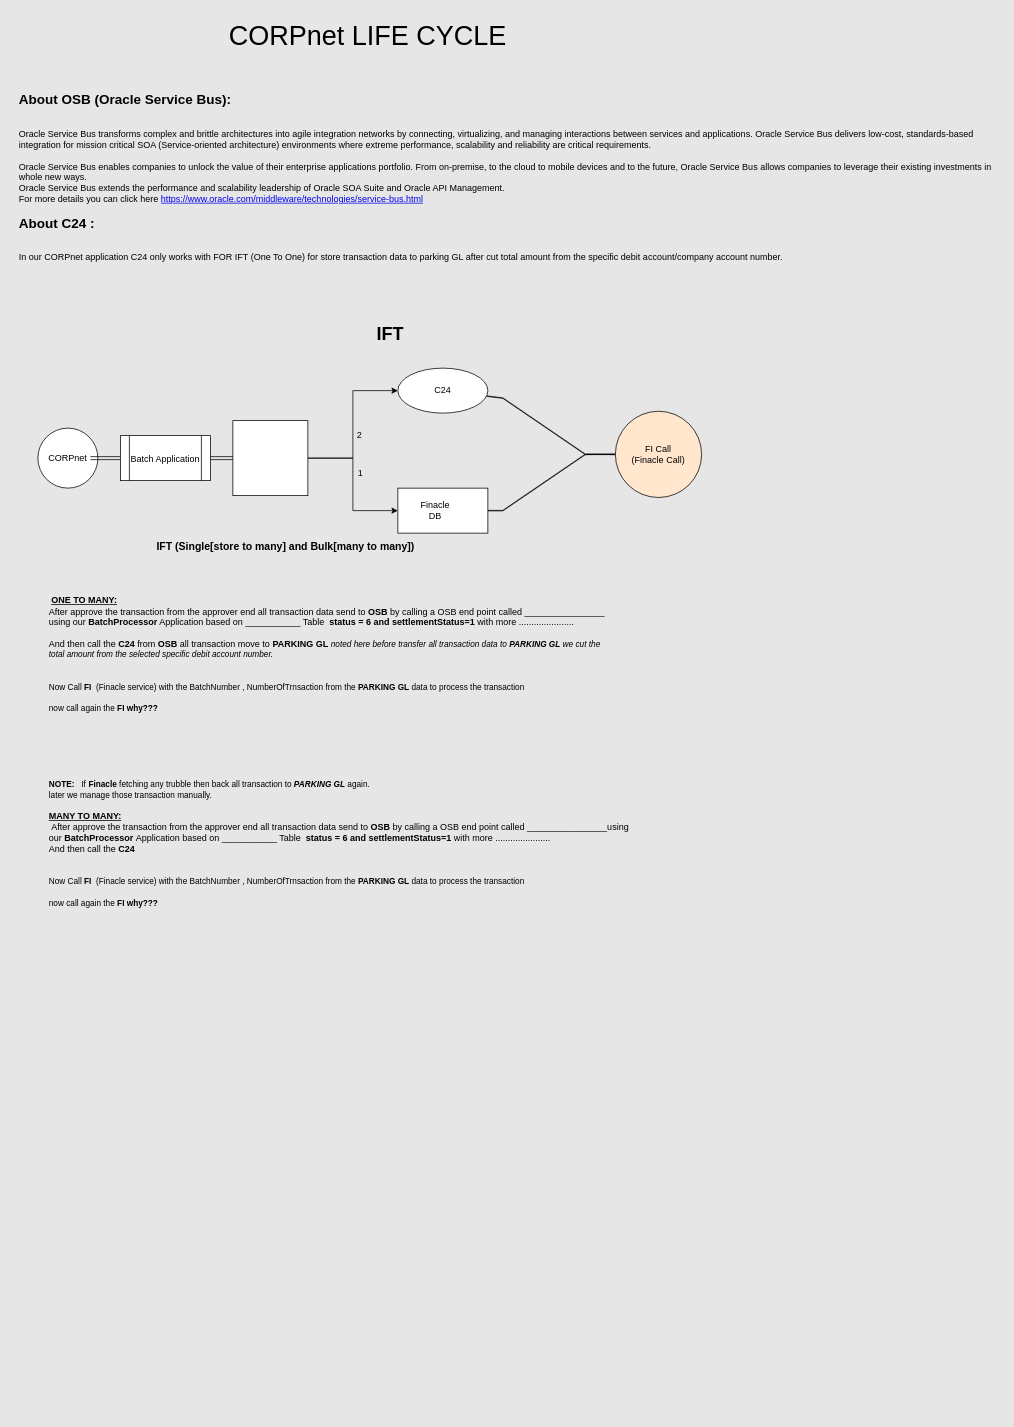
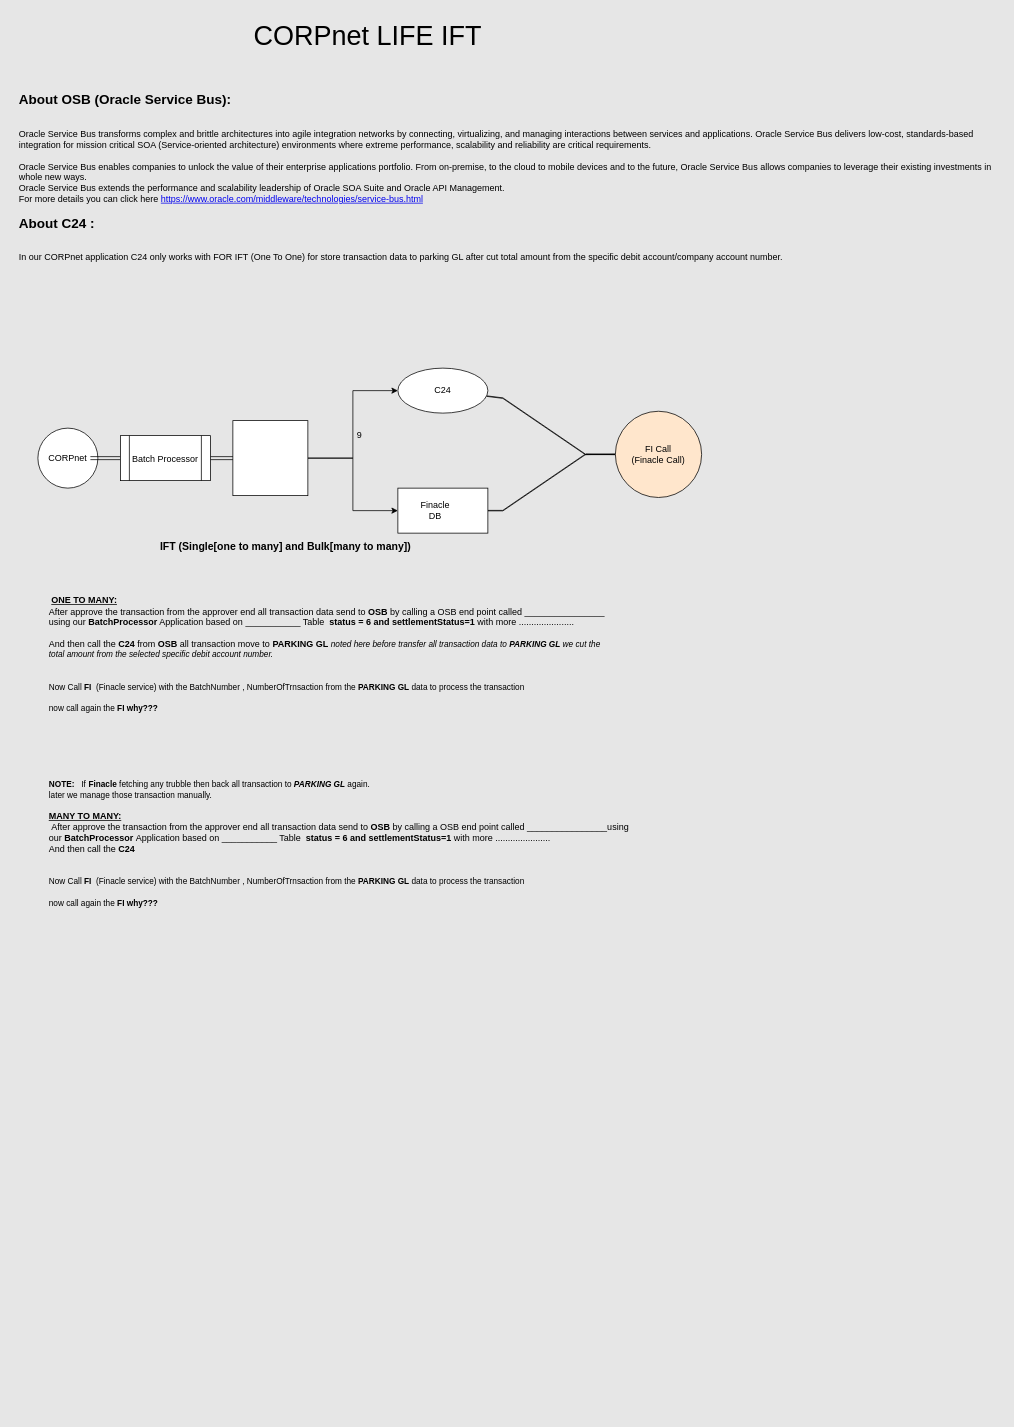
node "CORPnet LIFE CYCLE": label "CORPnet LIFE CYCLE" -> "CORPnet LIFE IFT"
node "IFT": removed
node "2": label "2" -> "9"
node "Batch Application": label "Batch Application" -> "Batch Processor"
node "1": removed
node "IFT (Single[store to many] and Bulk[many to many])": label "IFT (Single[store to many] and Bulk[many to many])" -> "IFT (Single[one to many] and Bulk[many to many])"
